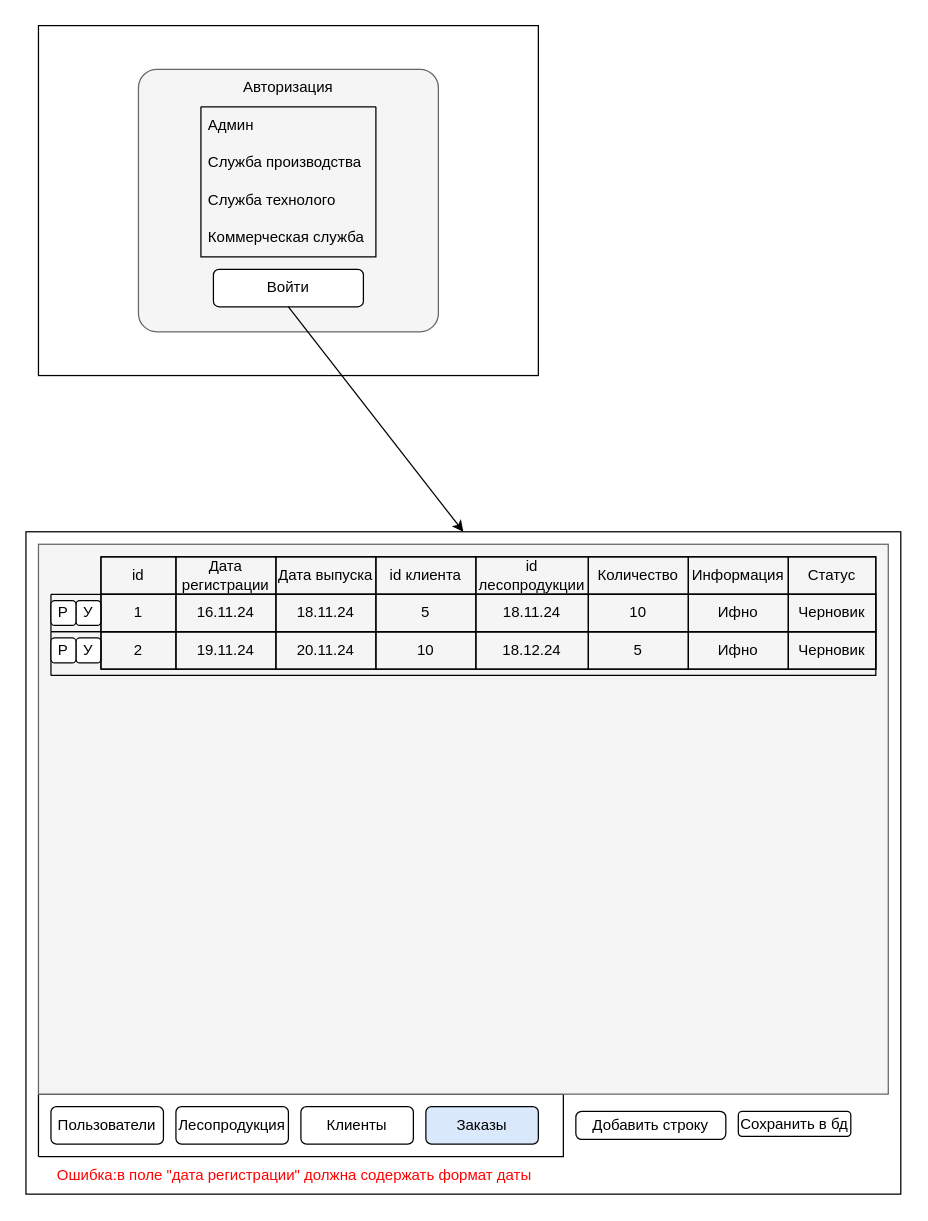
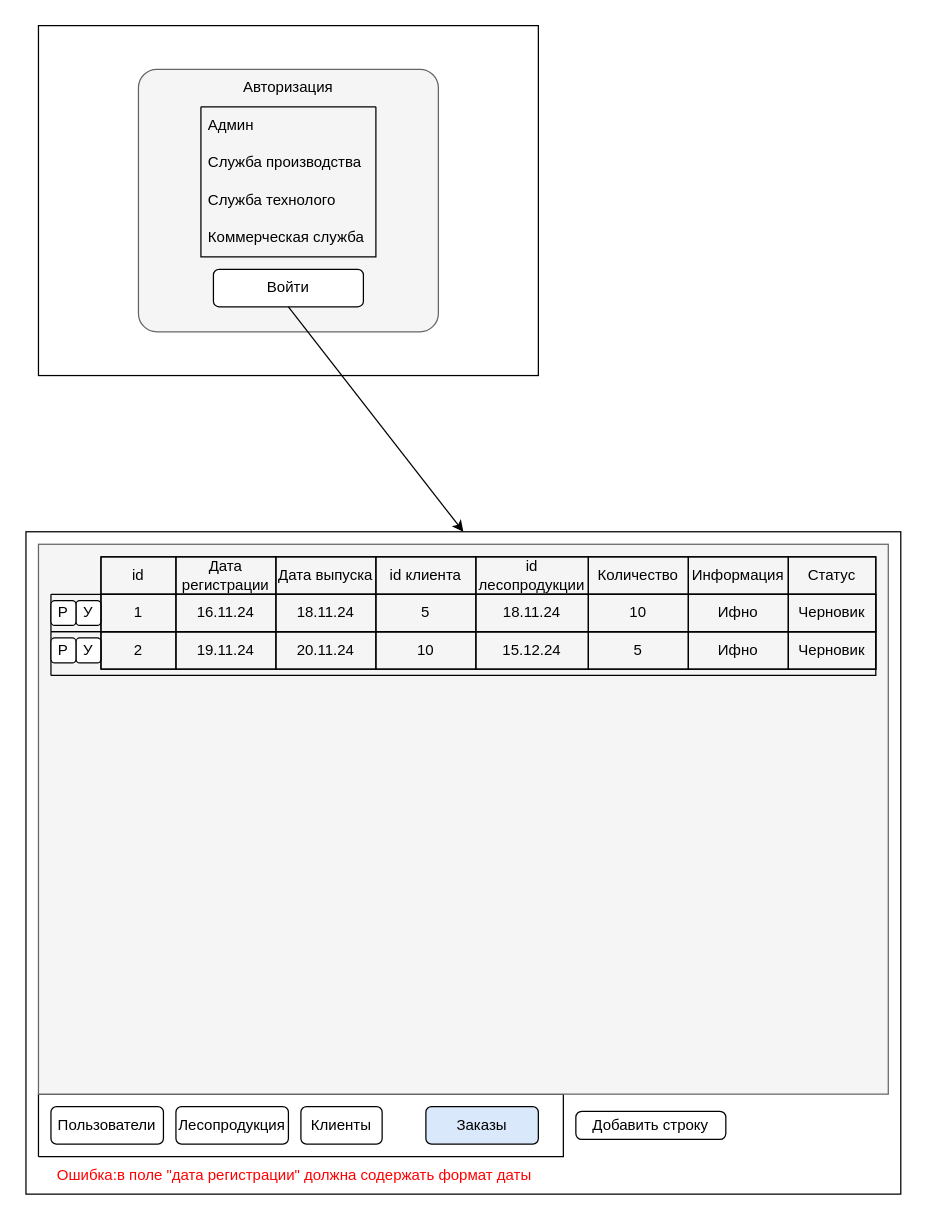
node "18.12.24": label "18.12.24" -> "15.12.24"
node "Сохранить в бд": removed
node "Клиенты": size 113x38 -> 81x38
